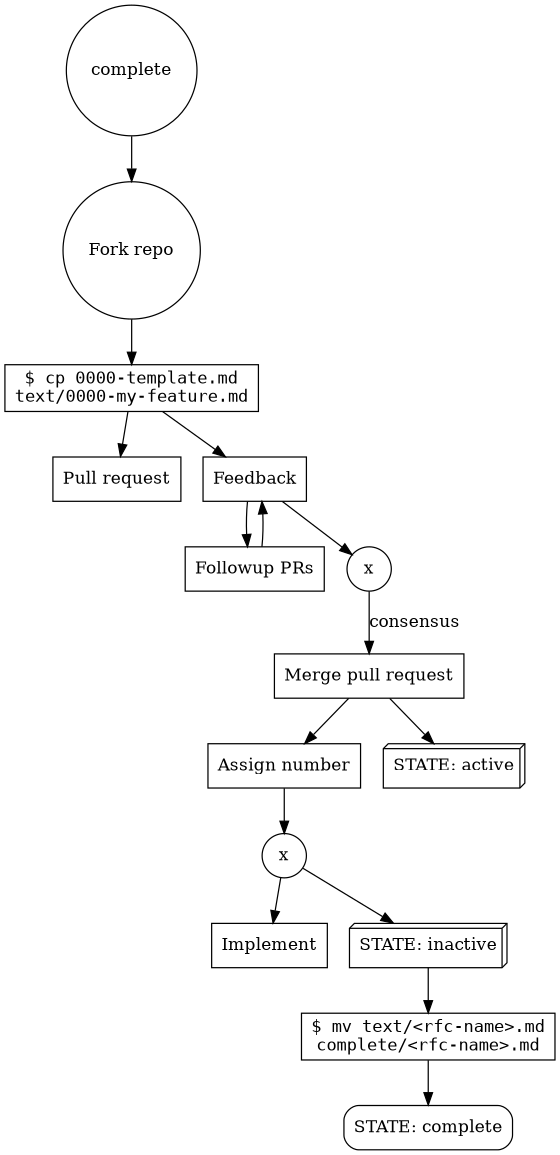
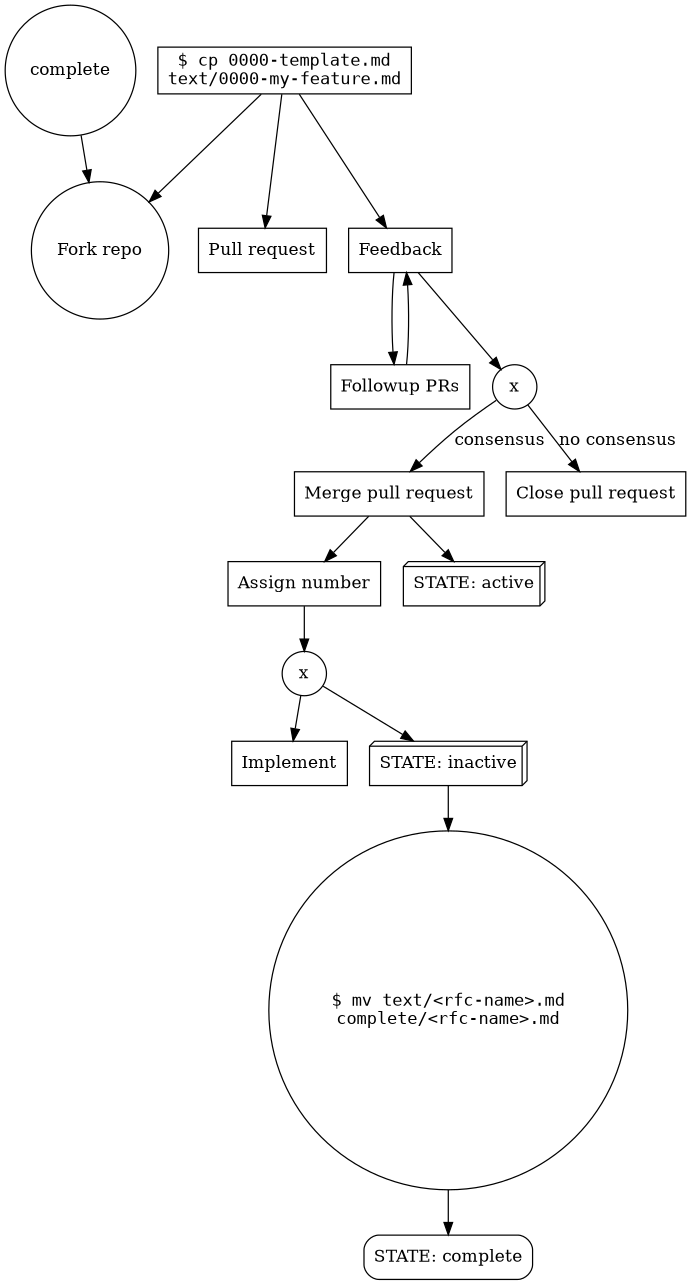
edge "Fork repo" -> "$ cp 0000-template.md text/0000-my-feature.md": reversed
node "Close pull request": added
node "$ mv text/<rfc-name>.md complete/<rfc-name>.md": shape box -> circle
